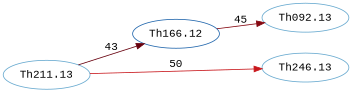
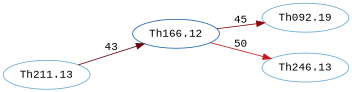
node "Th092.13": label "Th092.13" -> "Th092.19"
edge "Th211.13" -> "Th246.13": now "Th166.12" -> "Th246.13"
